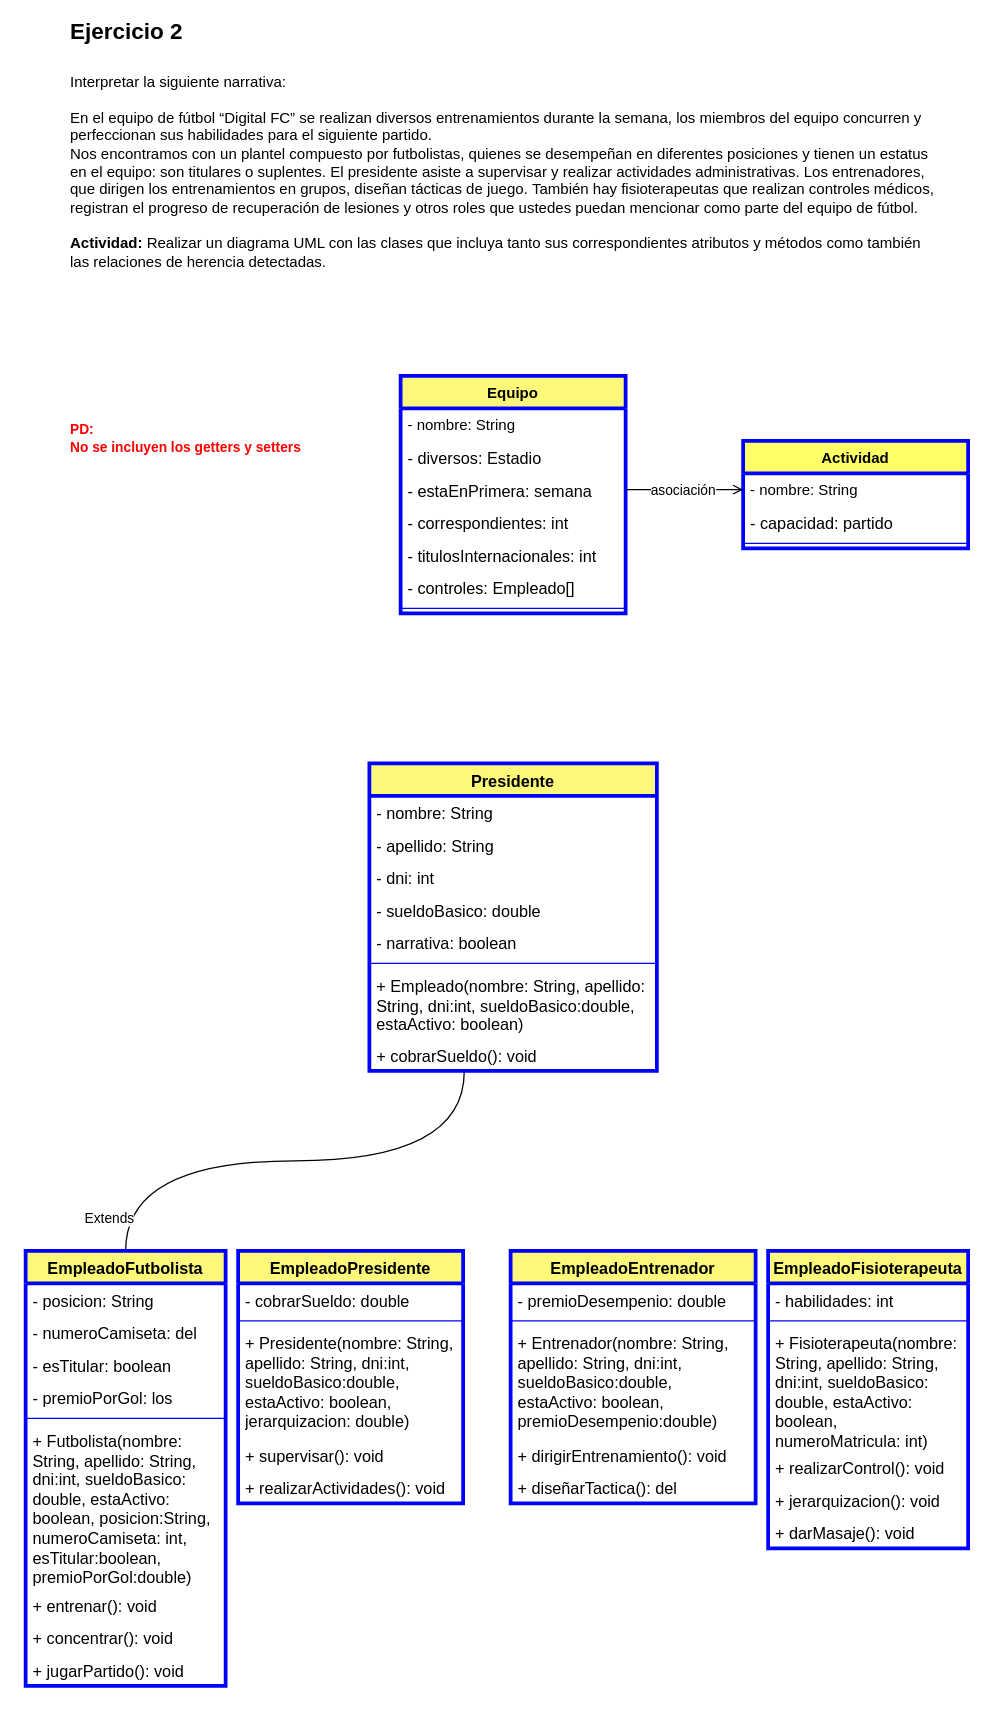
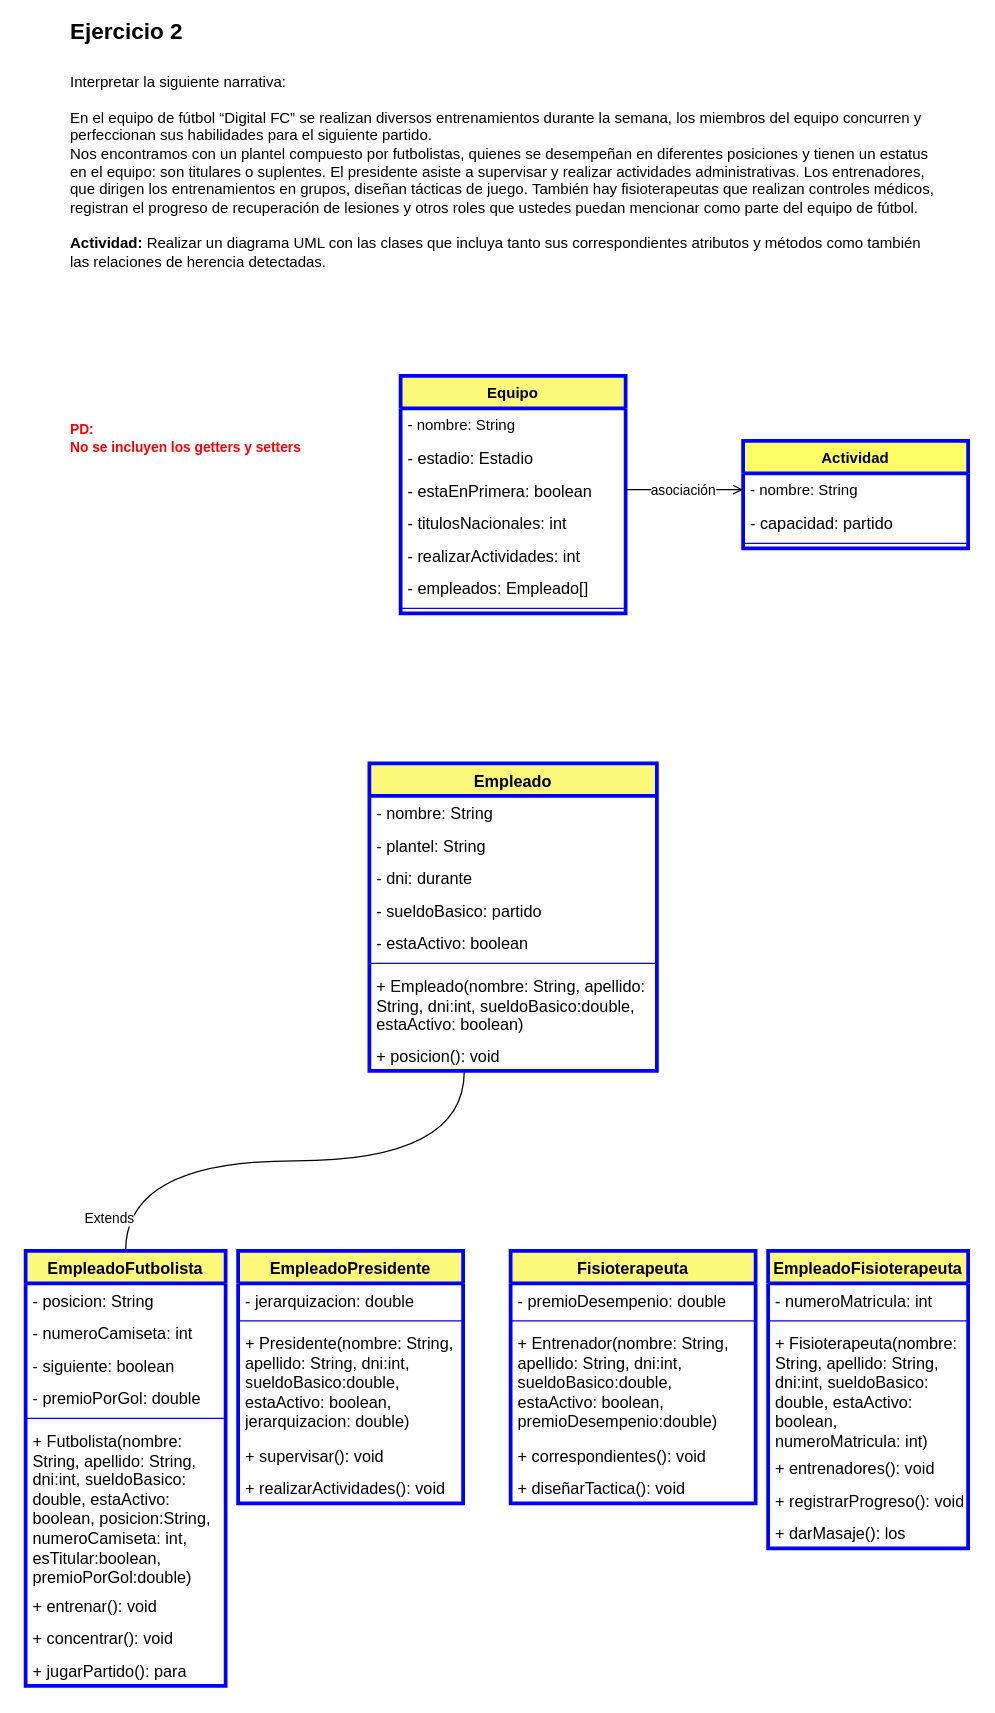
node "- diversos: Estadio": label "- diversos: Estadio" -> "- estadio: Estadio"
node "- estaEnPrimera: semana": label "- estaEnPrimera: semana" -> "- estaEnPrimera: boolean"
node "- correspondientes: int": label "- correspondientes: int" -> "- titulosNacionales: int"
node "- titulosInternacionales: int": label "- titulosInternacionales: int" -> "- realizarActividades: int"
node "- controles: Empleado[]": label "- controles: Empleado[]" -> "- empleados: Empleado[]"
node "Presidente": label "Presidente" -> "Empleado"
node "- apellido: String": label "- apellido: String" -> "- plantel: String"
node "- dni: int": label "- dni: int" -> "- dni: durante"
node "- sueldoBasico: double": label "- sueldoBasico: double" -> "- sueldoBasico: partido"
node "- narrativa: boolean": label "- narrativa: boolean" -> "- estaActivo: boolean"
node "+ cobrarSueldo(): void": label "+ cobrarSueldo(): void" -> "+ posicion(): void"
node "EmpleadoEntrenador": label "EmpleadoEntrenador" -> "Fisioterapeuta"
node "- cobrarSueldo: double": label "- cobrarSueldo: double" -> "- jerarquizacion: double"
node "- habilidades: int": label "- habilidades: int" -> "- numeroMatricula: int"
node "- numeroCamiseta: del": label "- numeroCamiseta: del" -> "- numeroCamiseta: int"
node "- esTitular: boolean": label "- esTitular: boolean" -> "- siguiente: boolean"
node "- premioPorGol: los": label "- premioPorGol: los" -> "- premioPorGol: double"
node "+ dirigirEntrenamiento(): void": label "+ dirigirEntrenamiento(): void" -> "+ correspondientes(): void"
node "+ realizarControl(): void": label "+ realizarControl(): void" -> "+ entrenadores(): void"
node "+ diseñarTactica(): del": label "+ diseñarTactica(): del" -> "+ diseñarTactica(): void"
node "+ jerarquizacion(): void": label "+ jerarquizacion(): void" -> "+ registrarProgreso(): void"
node "+ darMasaje(): void": label "+ darMasaje(): void" -> "+ darMasaje(): los"
node "+ jugarPartido(): void": label "+ jugarPartido(): void" -> "+ jugarPartido(): para"
